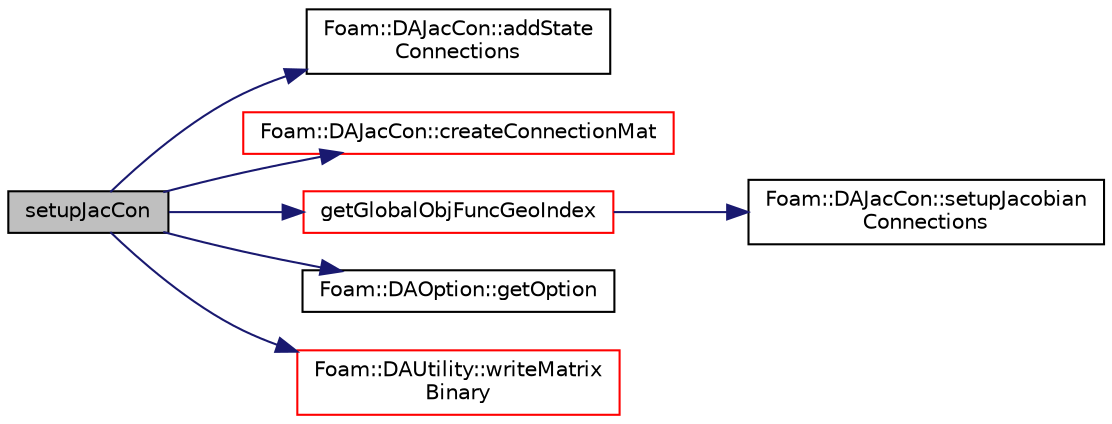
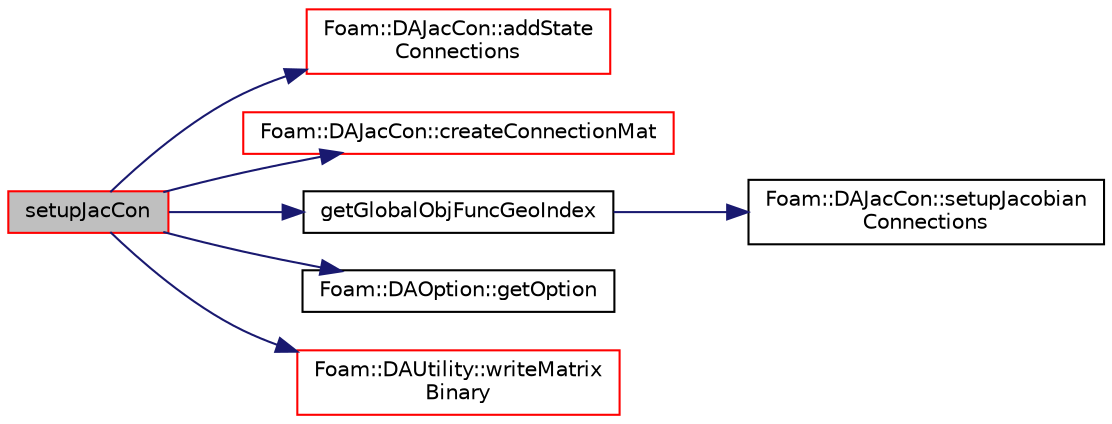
node "Foam::DAJacCon::addState Connections": color black -> red
node "setupJacCon": color black -> red
node "getGlobalObjFuncGeoIndex": color red -> black
